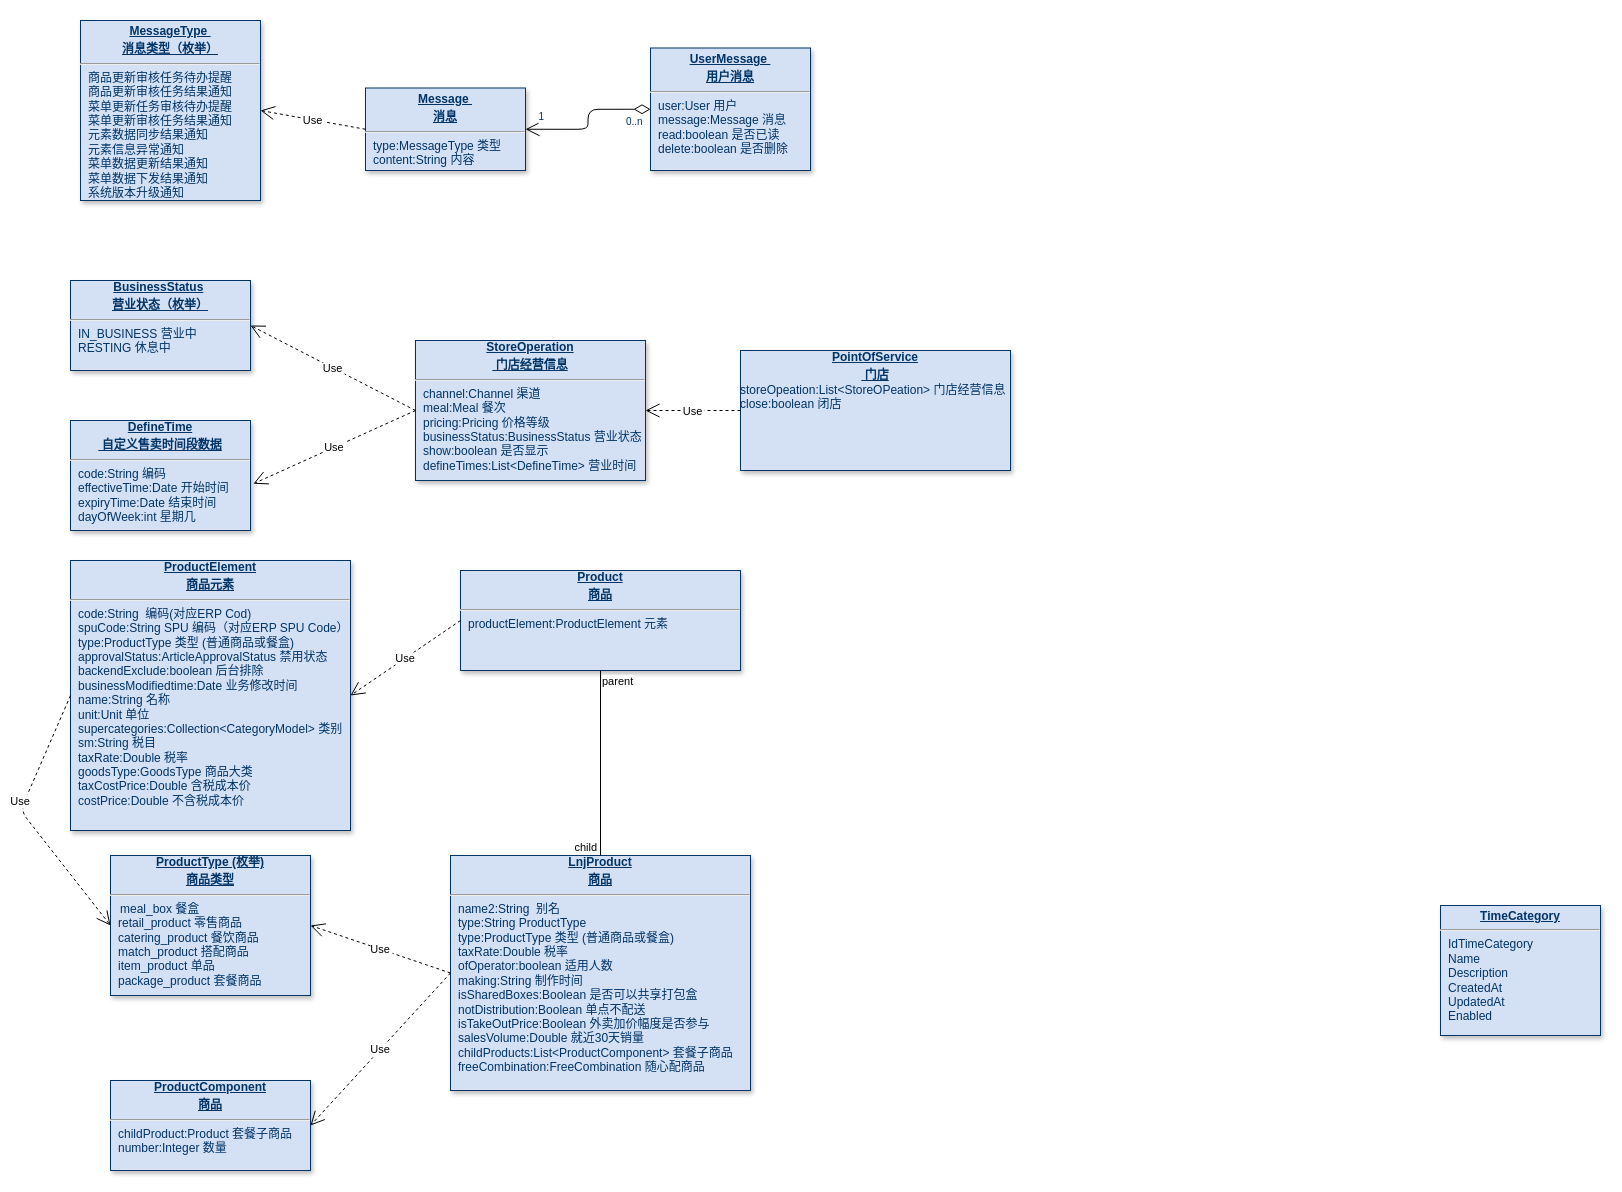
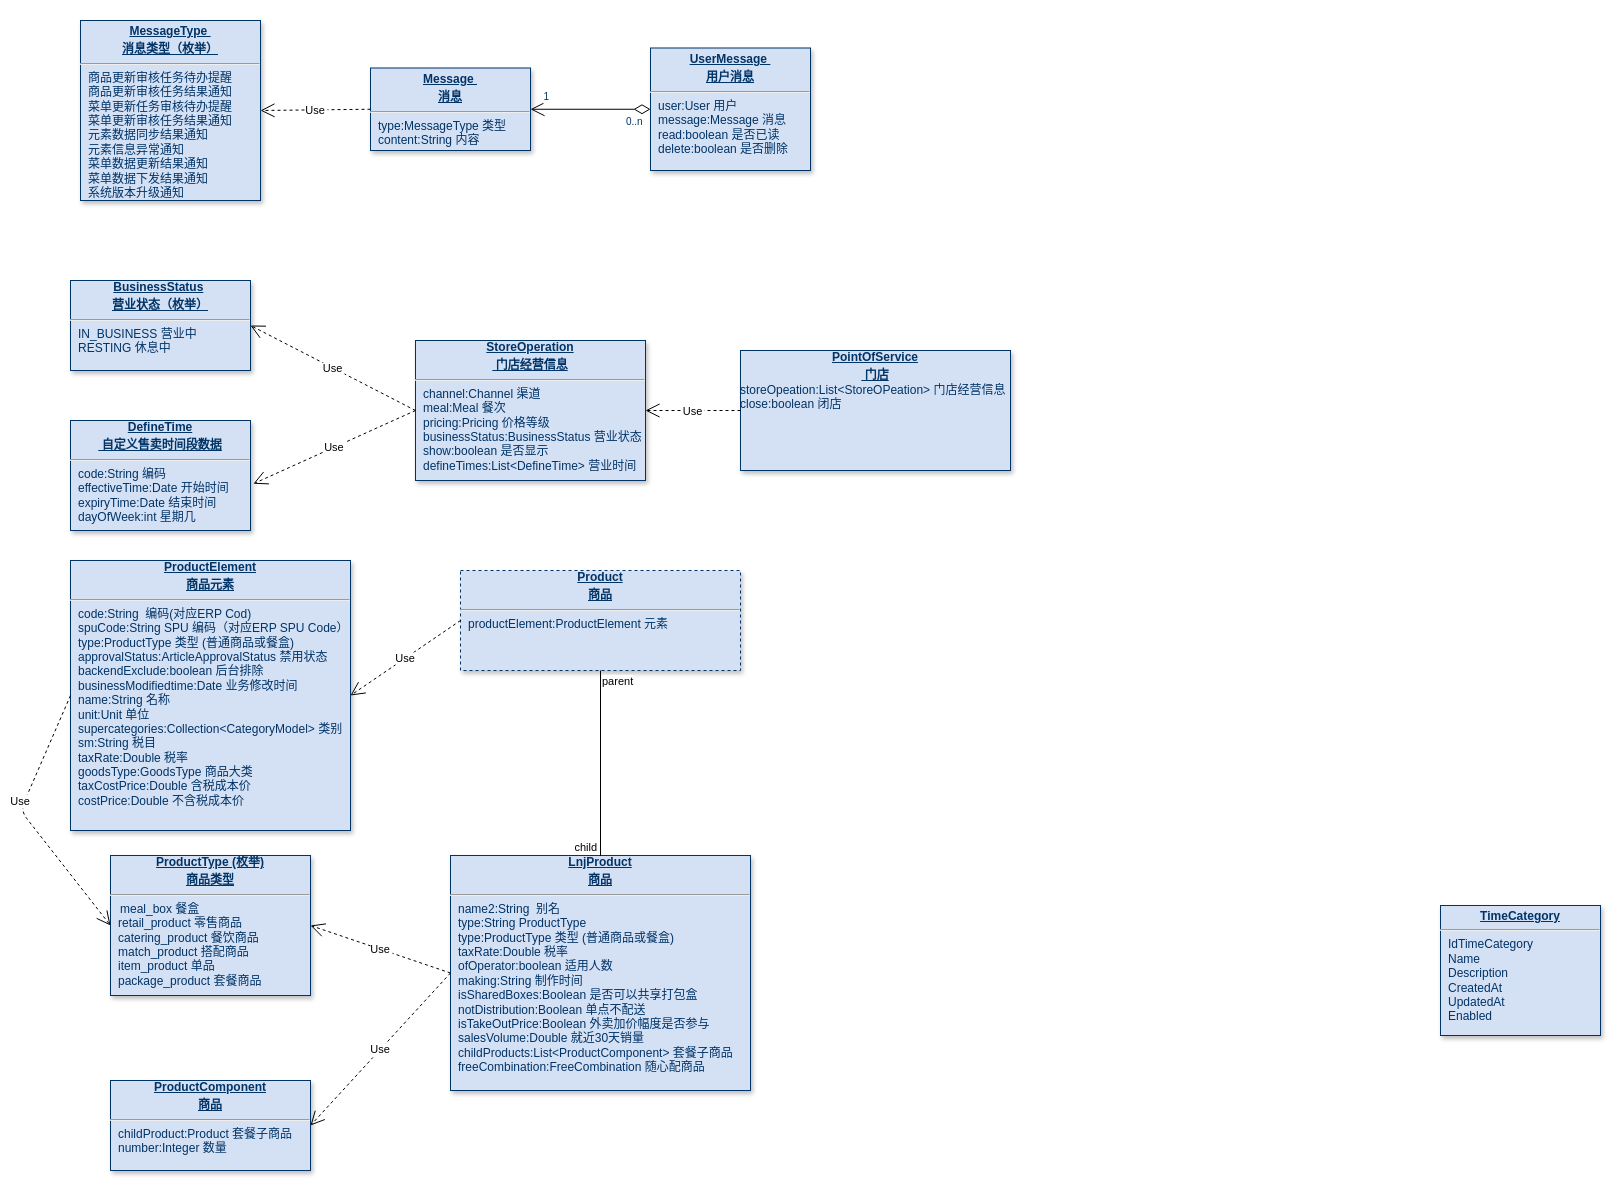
node "Message 消息 type:MessageType 类型 content:String 内容": moved (446, 129) -> (451, 109)
node "Product 商品 productElement:ProductElement 元素": style solid -> dashed
